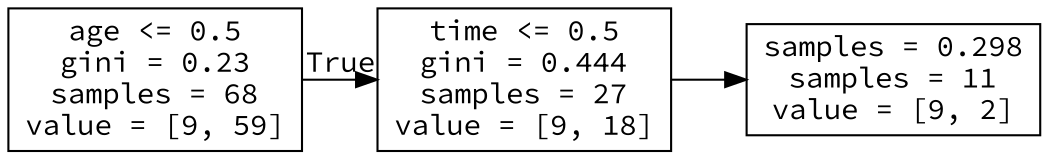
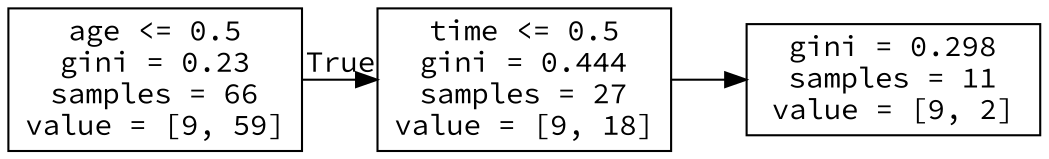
node "age <= 0.5 gini = 0.23 samples = 68 value = [9, 59]": label "age <= 0.5 gini = 0.23 samples = 68 value = [9, 59]" -> "age <= 0.5 gini = 0.23 samples = 66 value = [9, 59]"
node "samples = 0.298 samples = 11 value = [9, 2]": label "samples = 0.298 samples = 11 value = [9, 2]" -> "gini = 0.298 samples = 11 value = [9, 2]"
